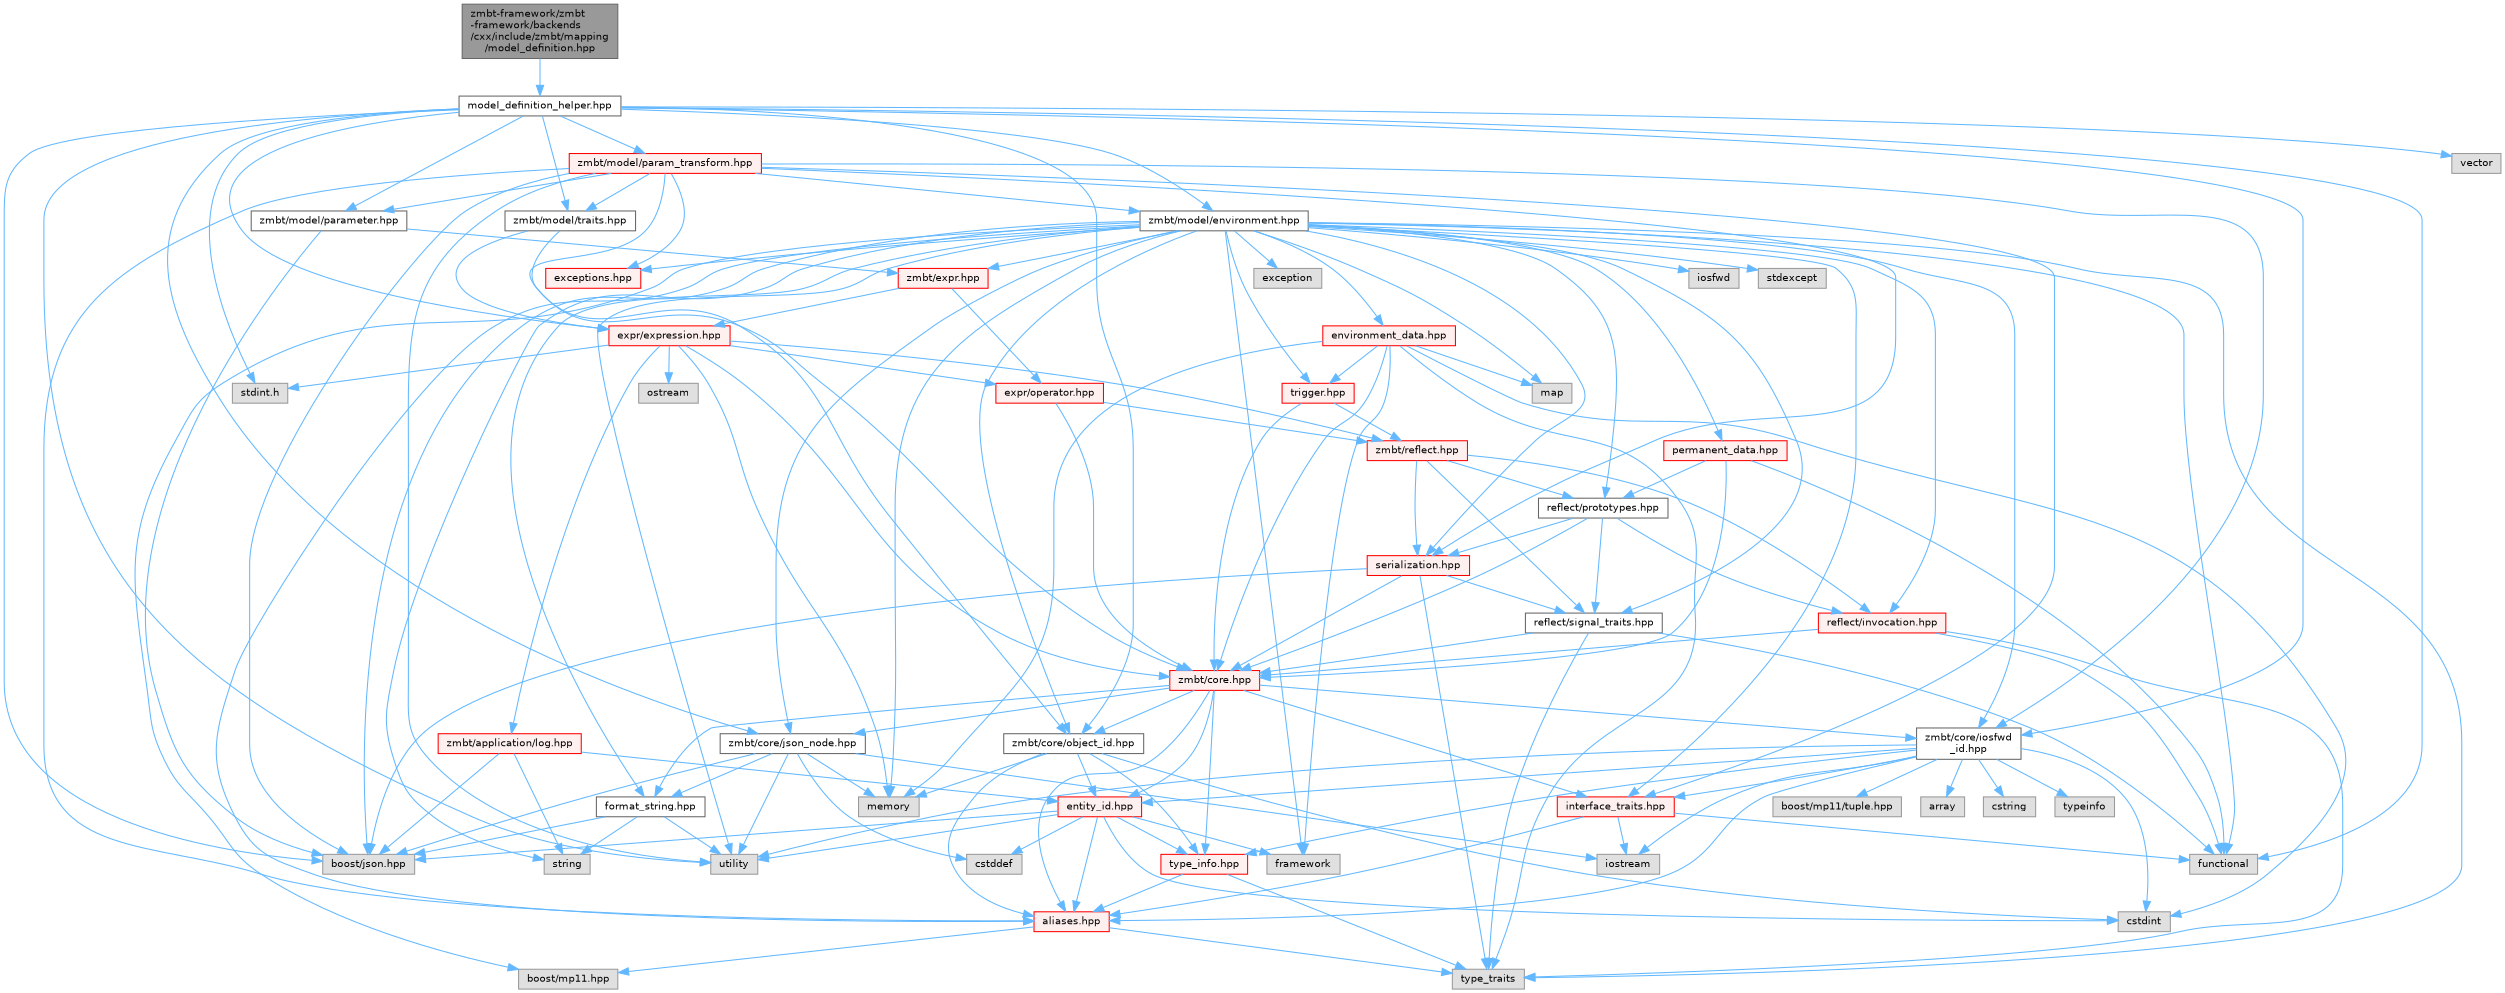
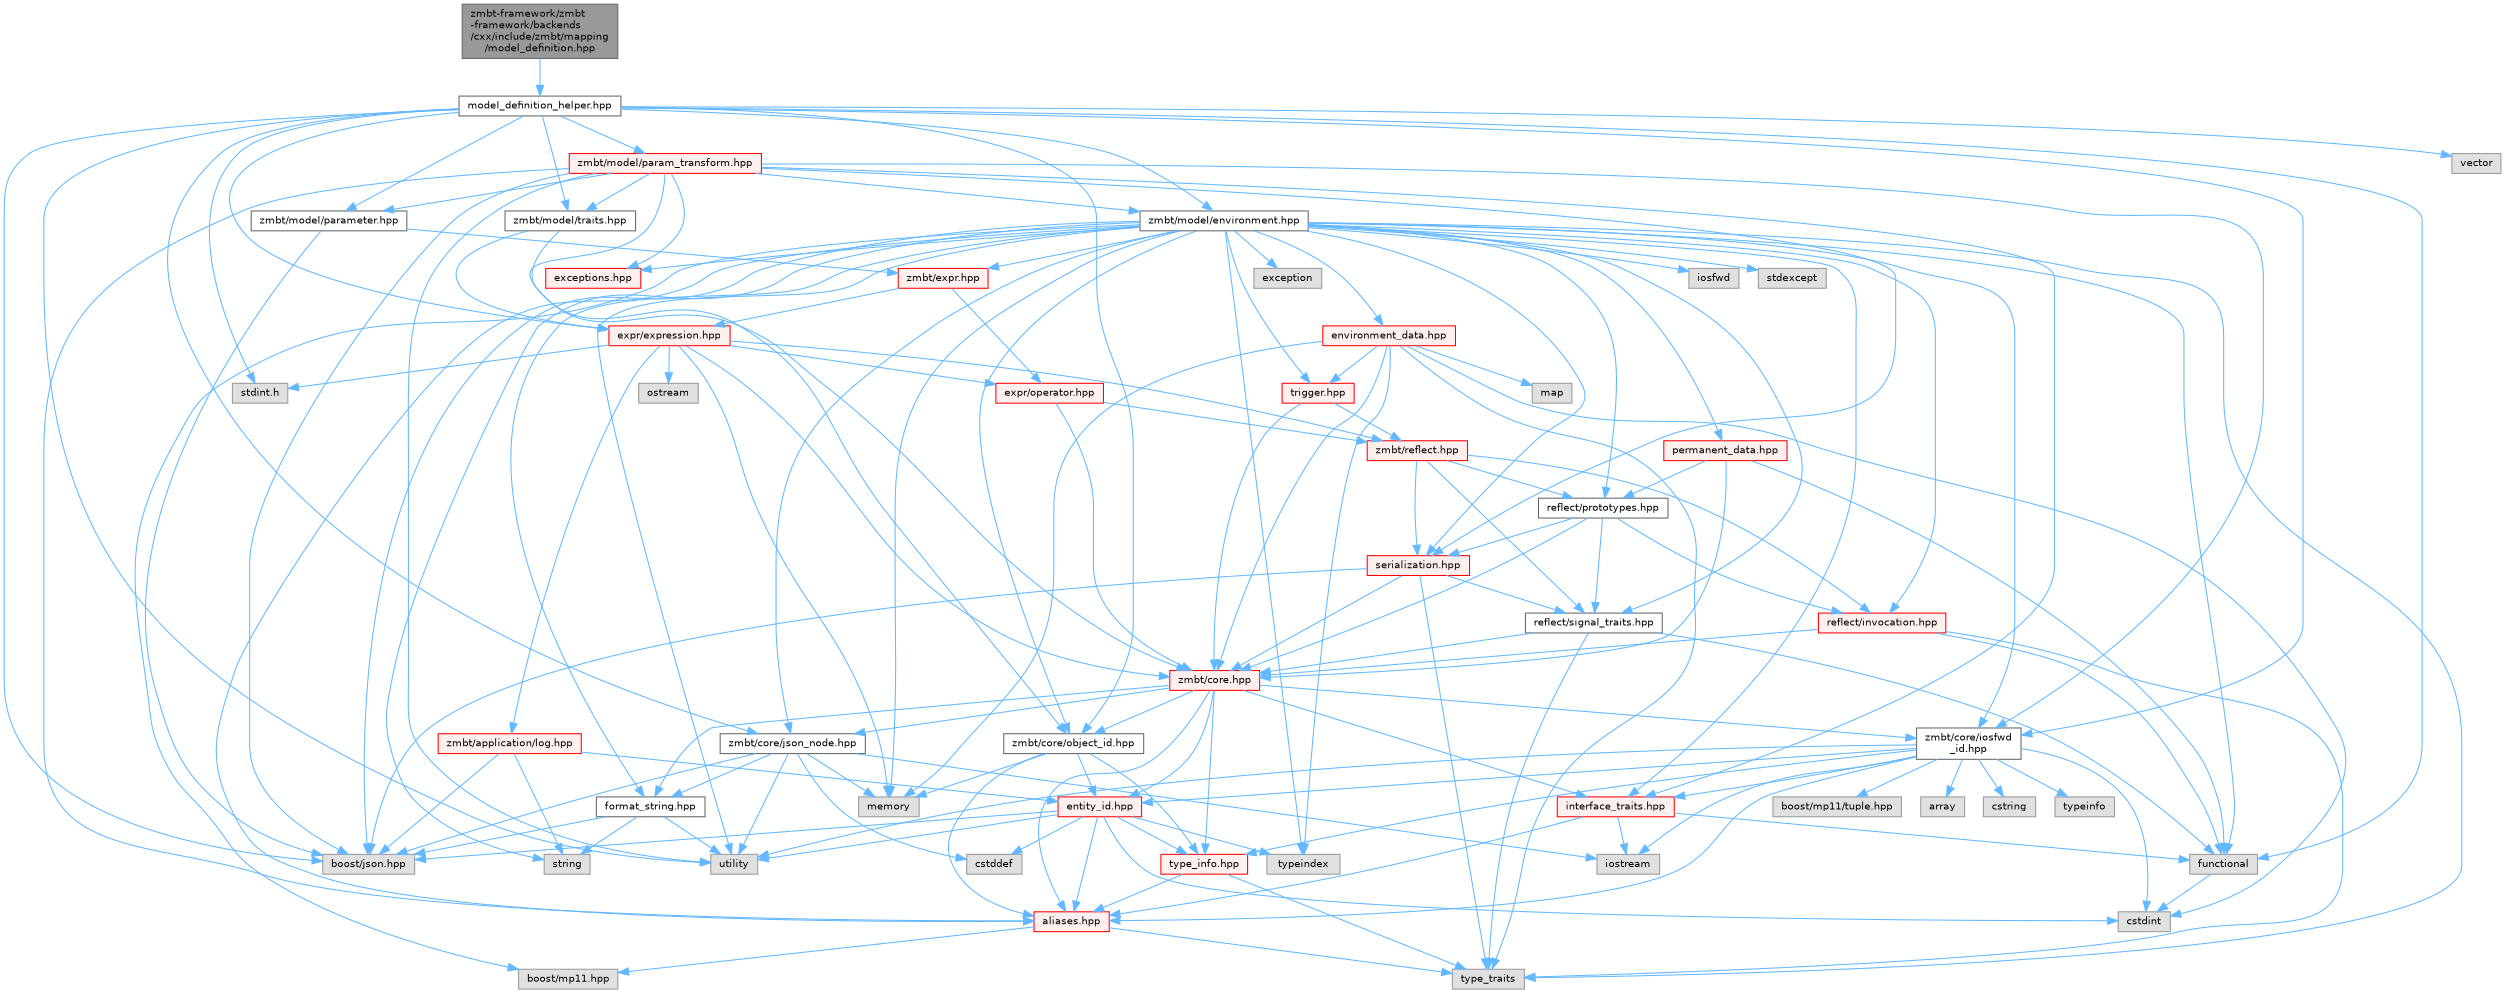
edge "zmbt/model/environment.hpp" -> "map": removed
node "framework": label "framework" -> "typeindex"
edge "zmbt/core/object_id.hpp" -> "cstdint": now "functional" -> "cstdint"
